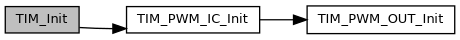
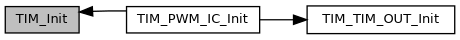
node "TIM_PWM_OUT_Init": label "TIM_PWM_OUT_Init" -> "TIM_TIM_OUT_Init"
edge "TIM_Init" -> "TIM_PWM_IC_Init": reversed
